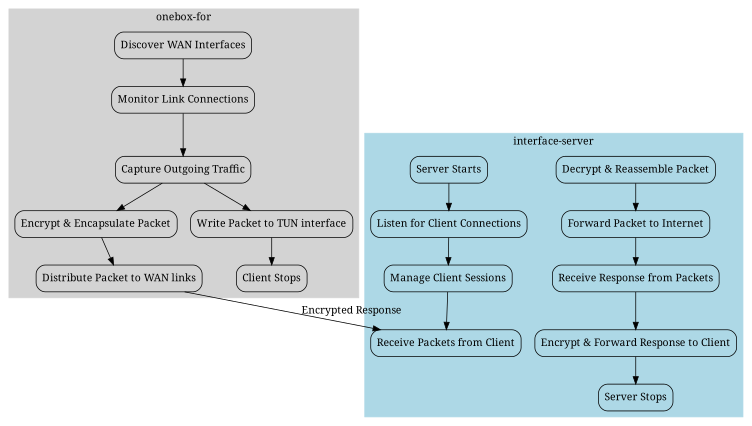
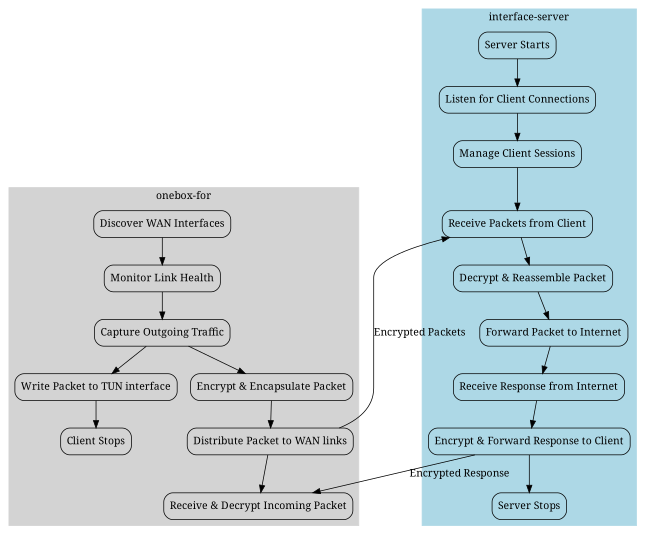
node "Monitor Link Connections": label "Monitor Link Connections" -> "Monitor Link Health"
edge "Receive Packets from Client" -> "Decrypt & Reassemble Packet": added
node "Receive Response from Packets": label "Receive Response from Packets" -> "Receive Response from Internet"
edge "Distribute Packet to WAN links" -> "Receive Packets from Client": label "Encrypted Response" -> "Encrypted Packets"
node "Receive & Decrypt Incoming Packet": added
